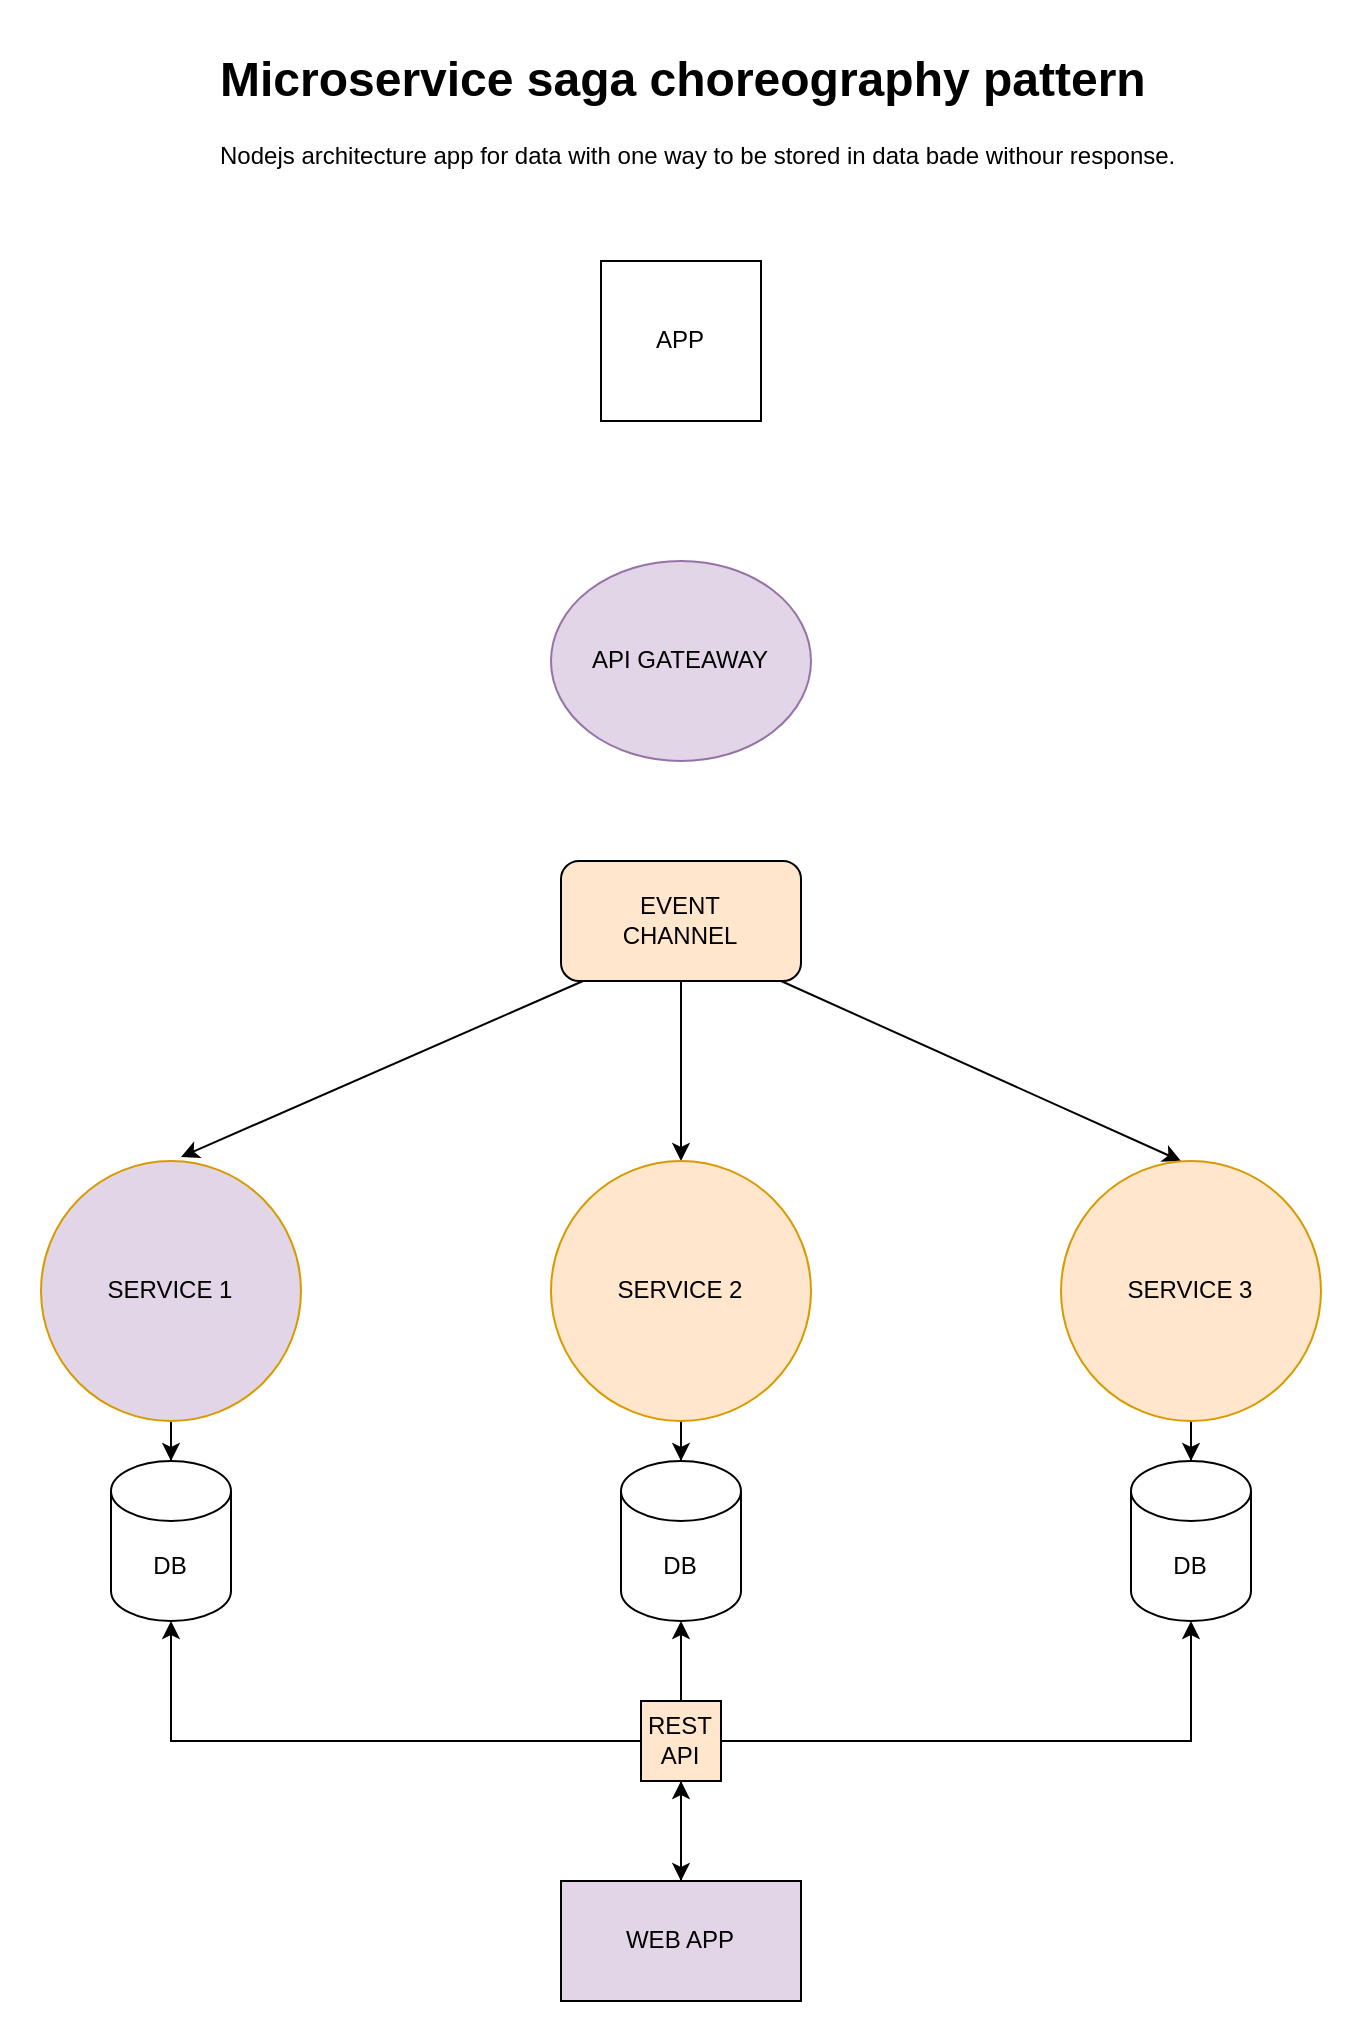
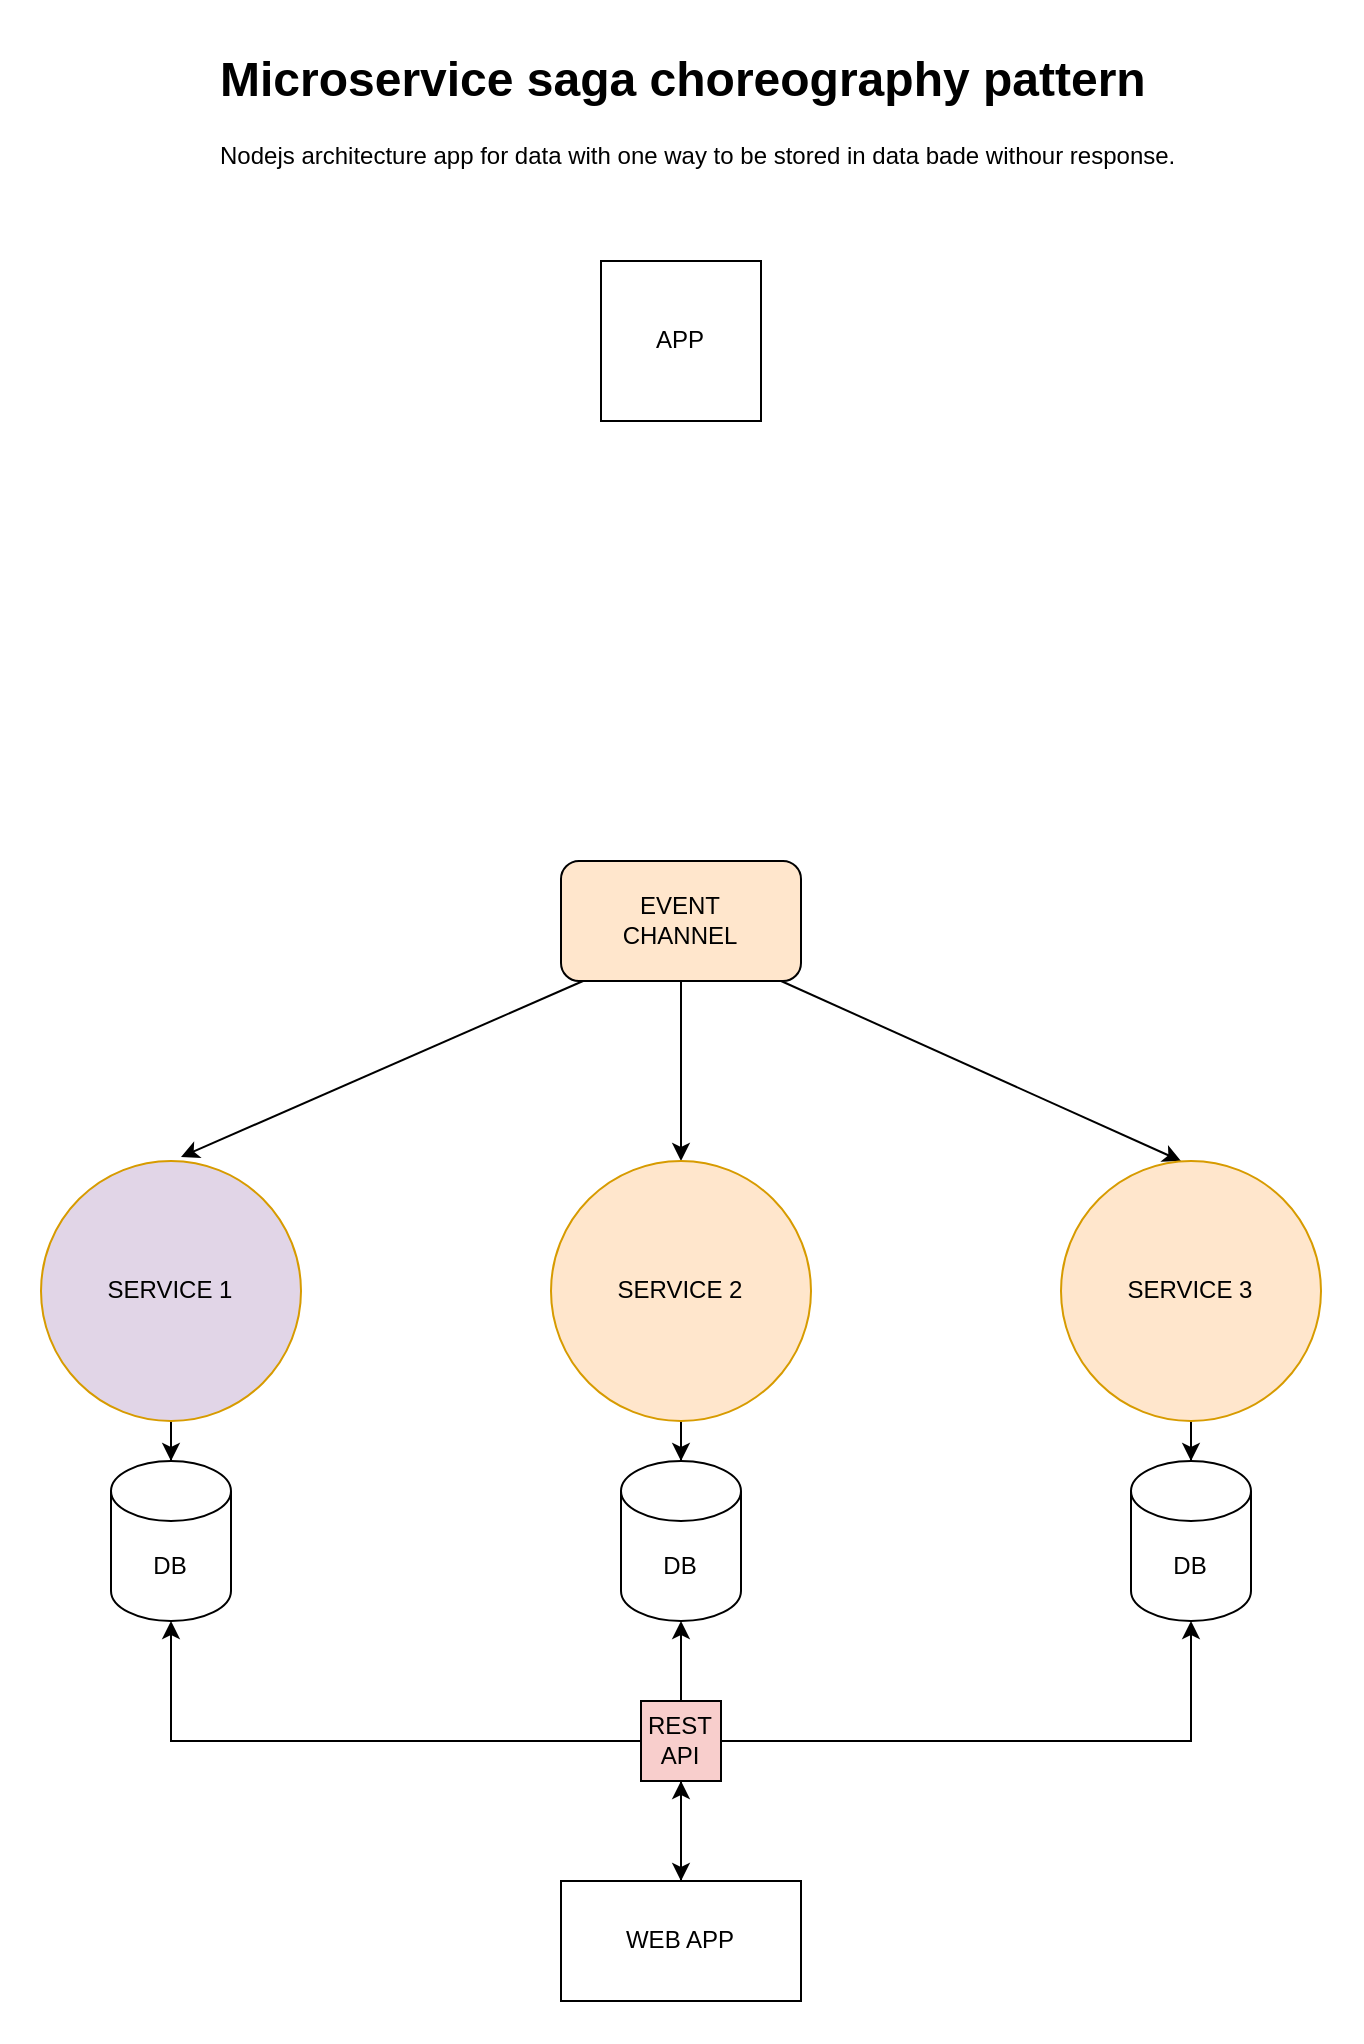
node "API GATEAWAY": removed
node "REST API": fillcolor #ffe6cc -> #f8cecc
node "WEB APP": fillcolor #e1d5e7 -> #ffffff
